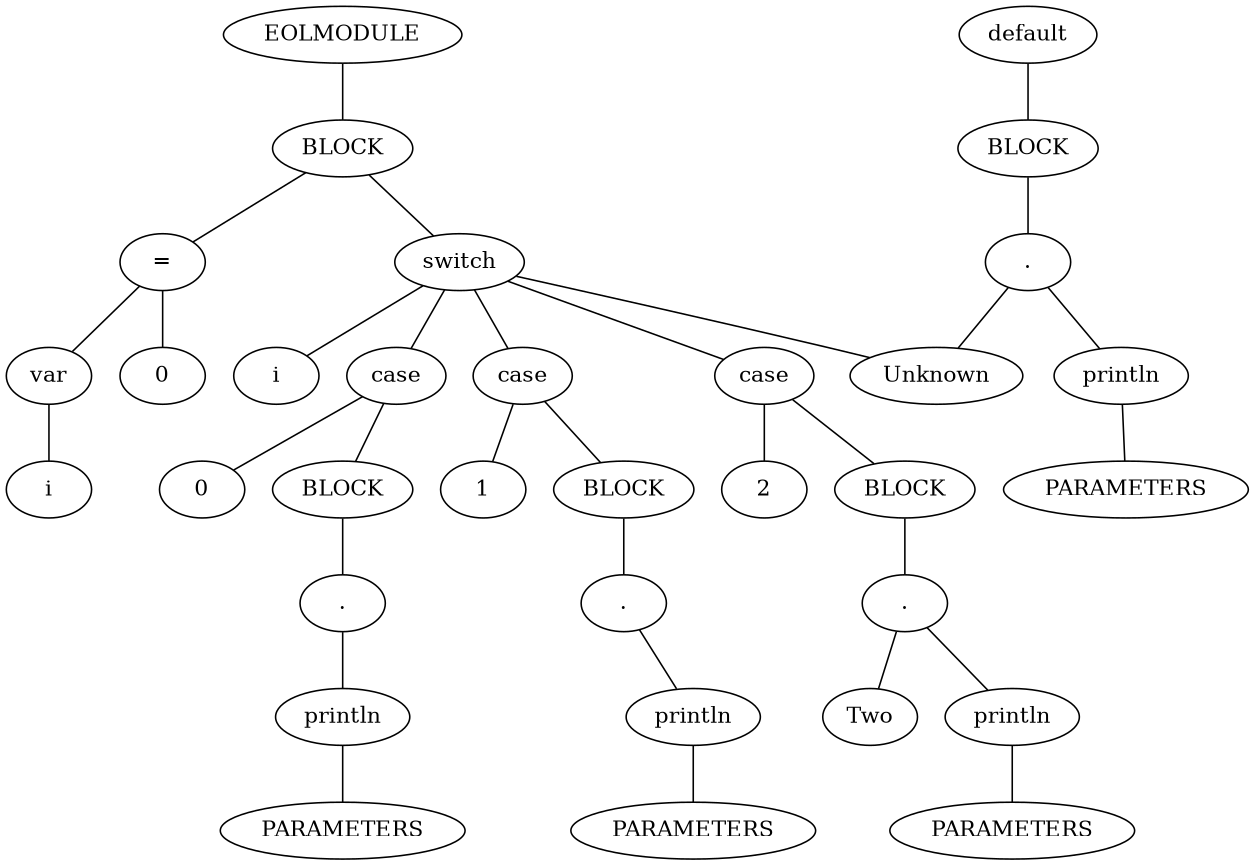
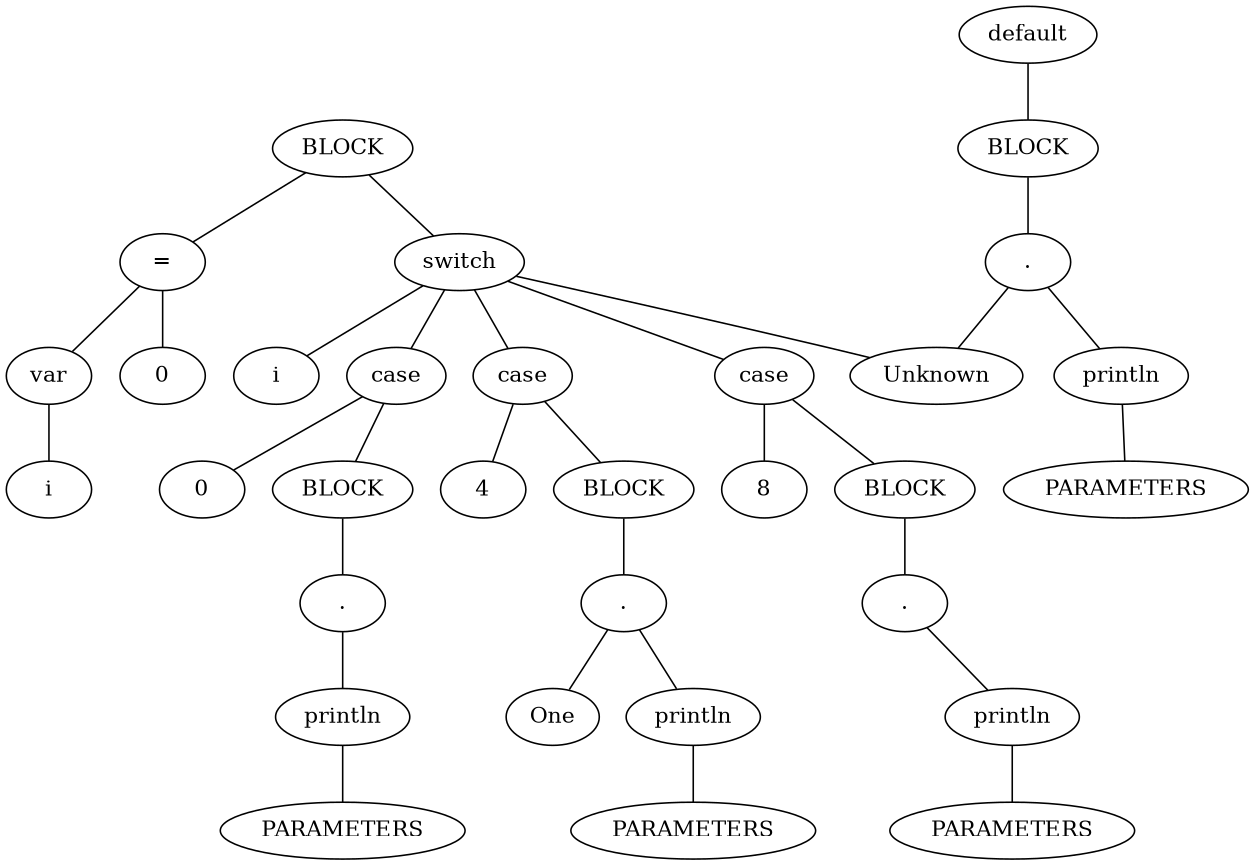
node "EOLMODULE": removed
node "1": label "1" -> "4"
node "2": label "2" -> "8"
node "One": added
node "Two": removed
